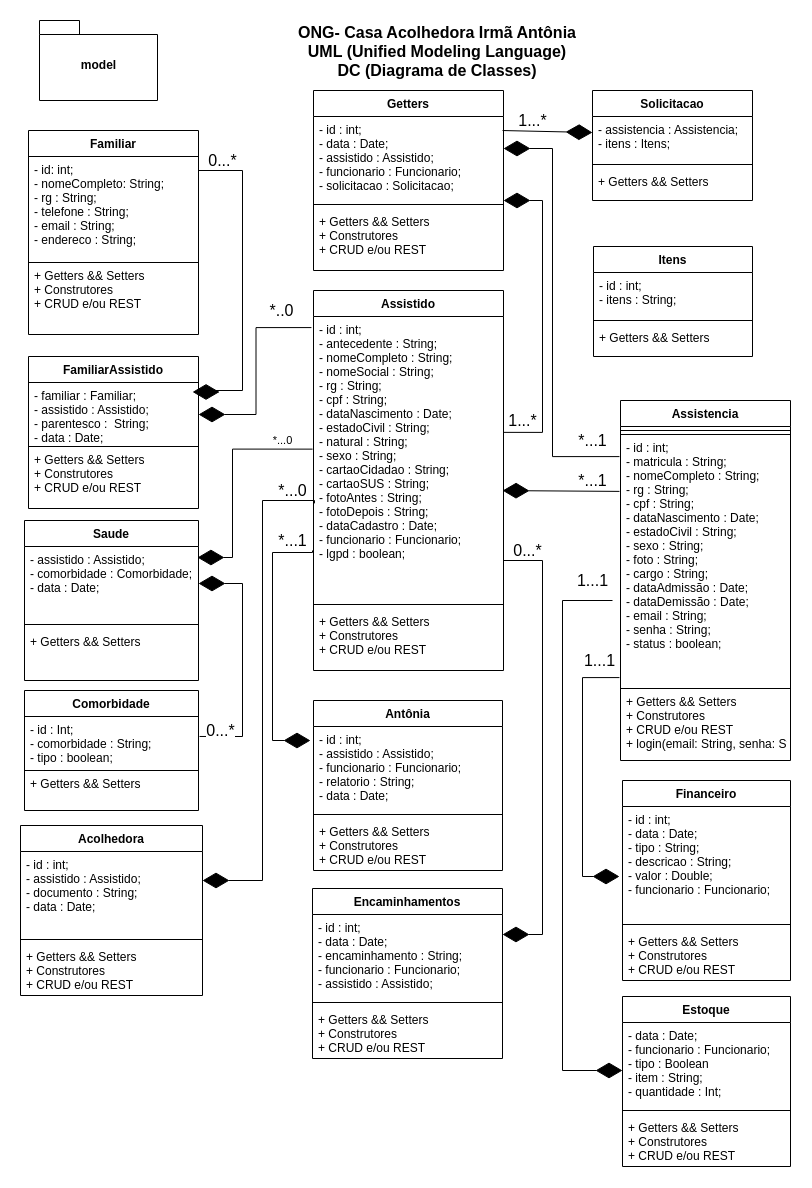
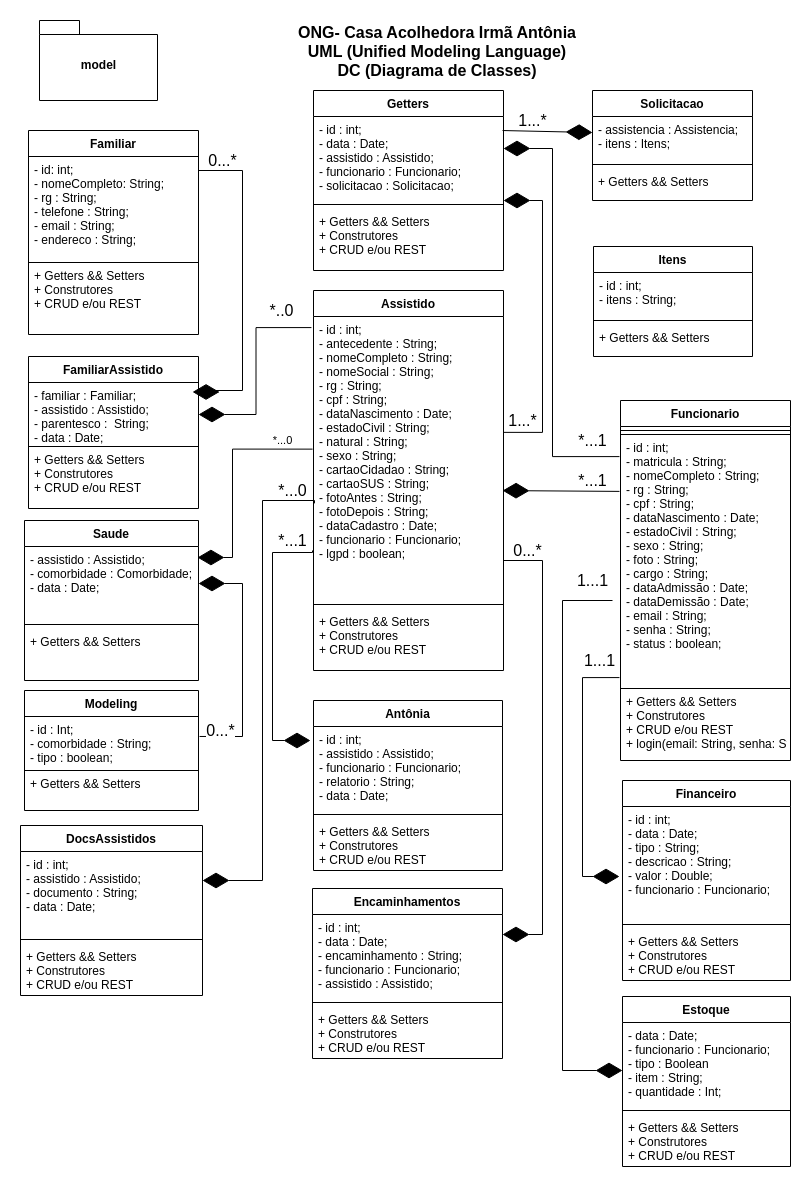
node "Assistencia": label "Assistencia" -> "Funcionario"
node "Comorbidade": label "Comorbidade" -> "Modeling"
node "Acolhedora": label "Acolhedora" -> "DocsAssistidos"
